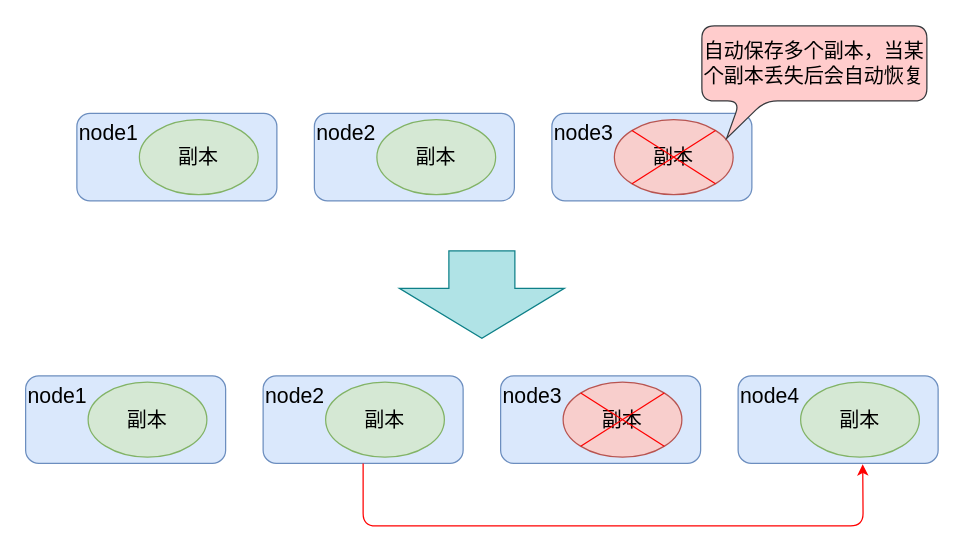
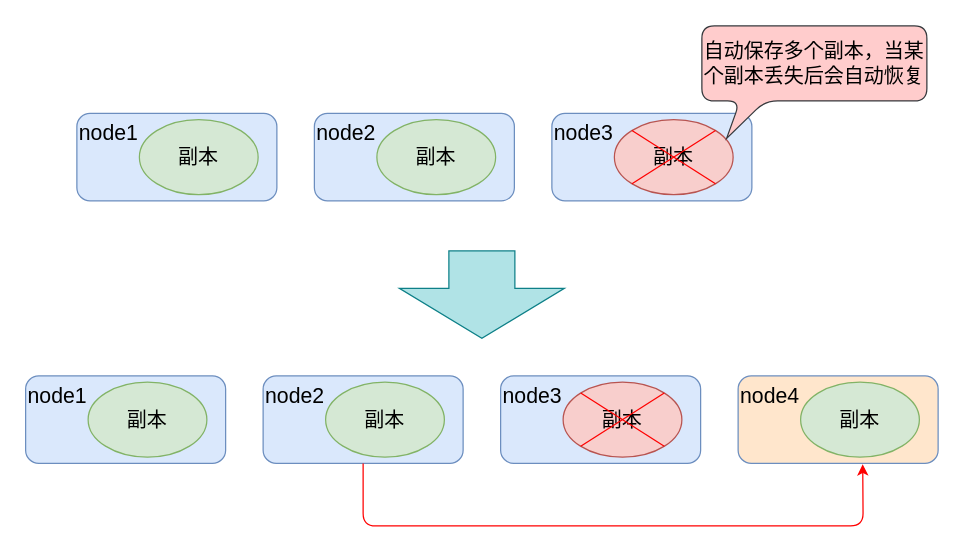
node "node4": fillcolor #dae8fc -> #ffe6cc
